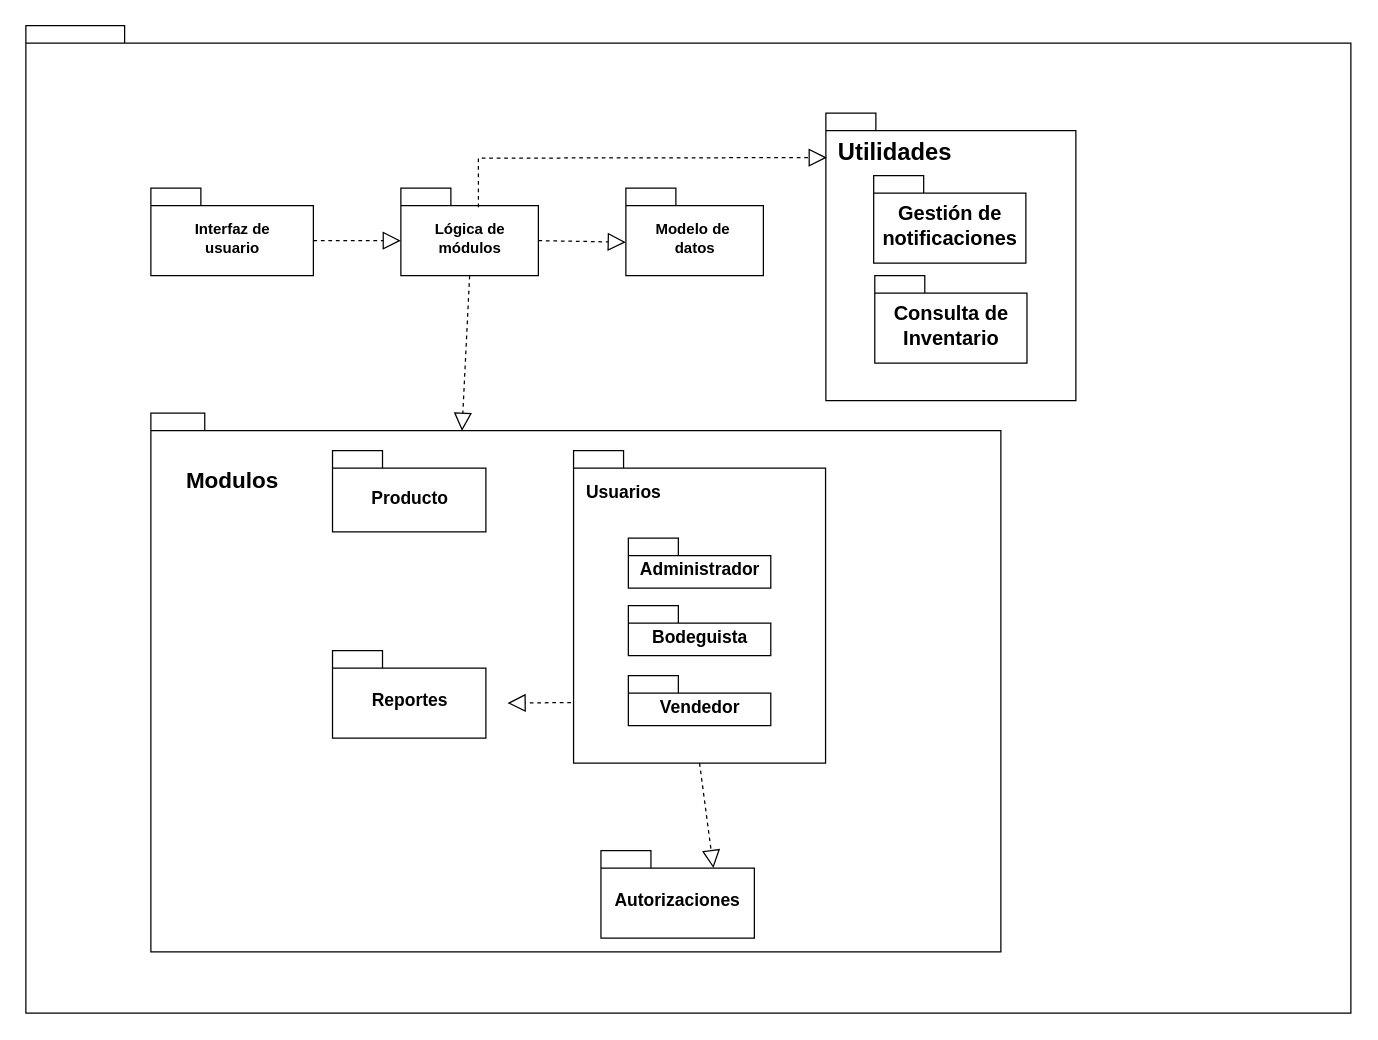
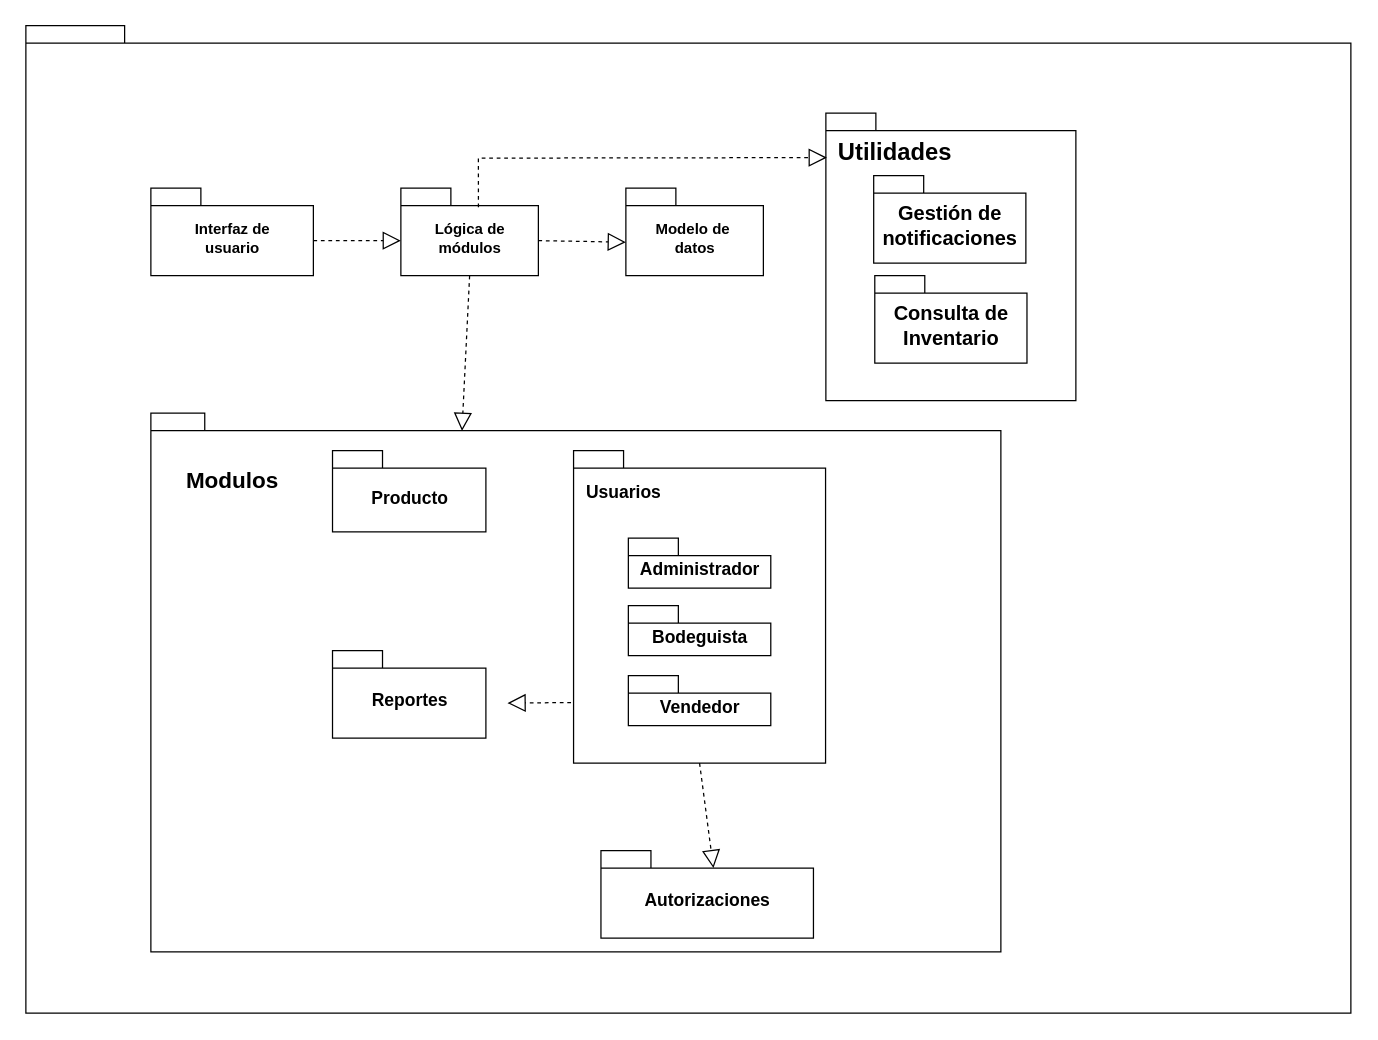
node "Autorizaciones": size 153x88 -> 213x88
